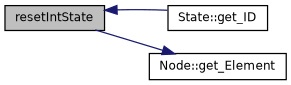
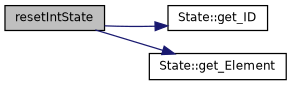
edge "State::get_ID" -> "resetIntState": reversed
node "Node::get_Element": label "Node::get_Element" -> "State::get_Element"
